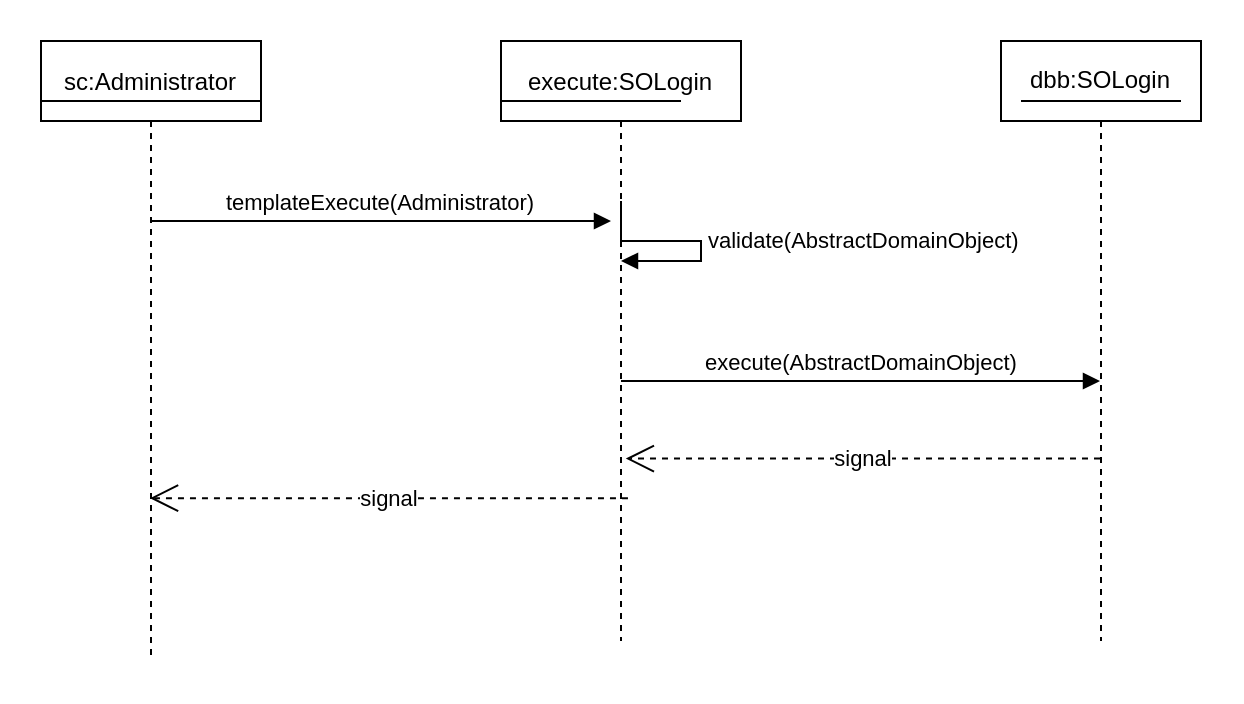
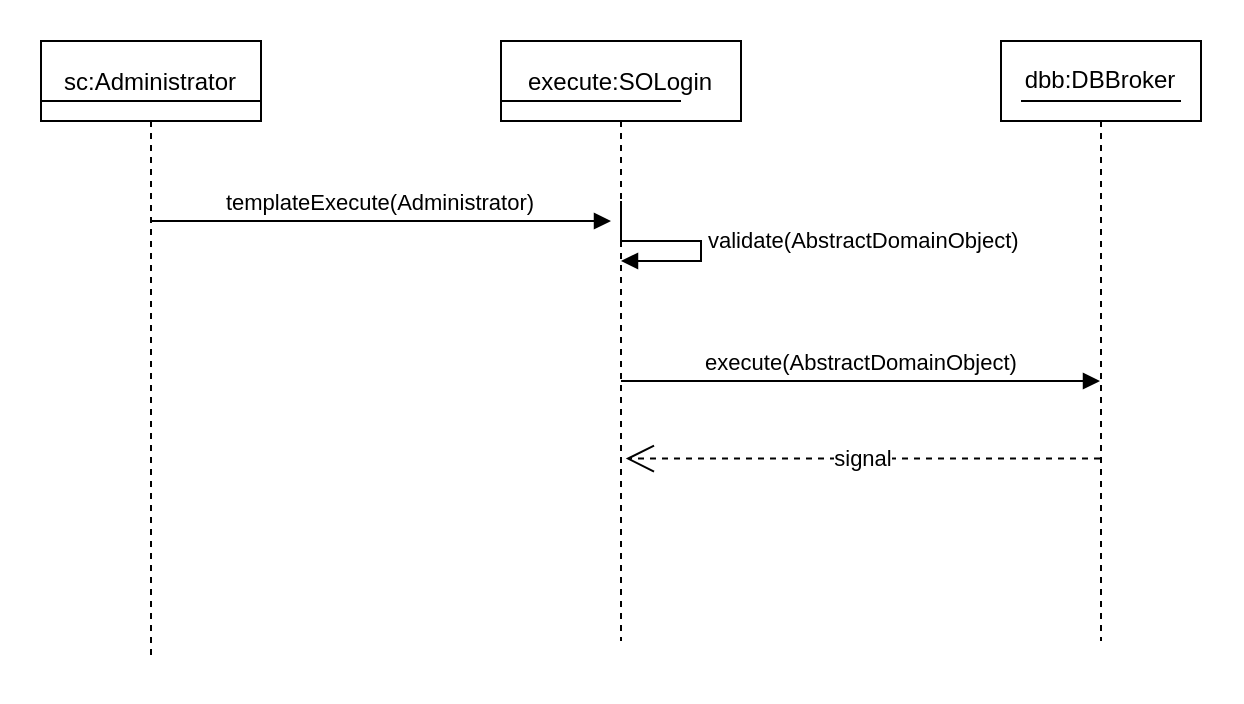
node "dbb:SOLogin": label "dbb:SOLogin" -> "dbb:DBBroker"
edge "execute:SOLogin" -> "sc:Administrator": removed, label "signal"
